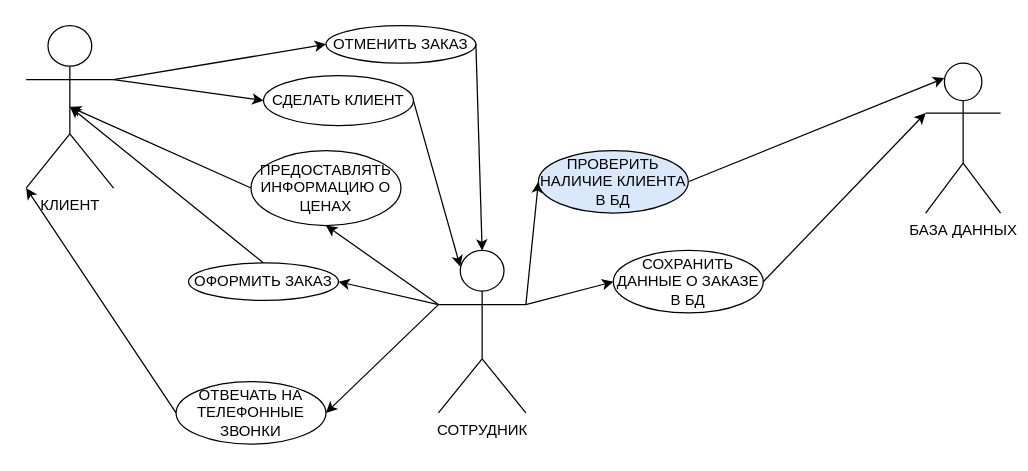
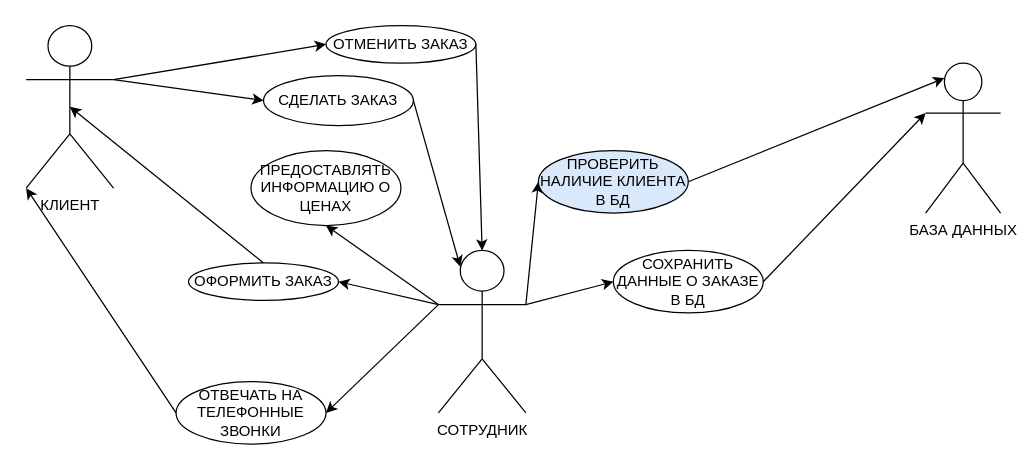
node "СДЕЛАТЬ КЛИЕНТ": label "СДЕЛАТЬ КЛИЕНТ" -> "СДЕЛАТЬ ЗАКАЗ"
edge "ПРЕДОСТАВЛЯТЬ ИНФОРМАЦИЮ О ЦЕНАХ" -> "КЛИЕНТ": removed
